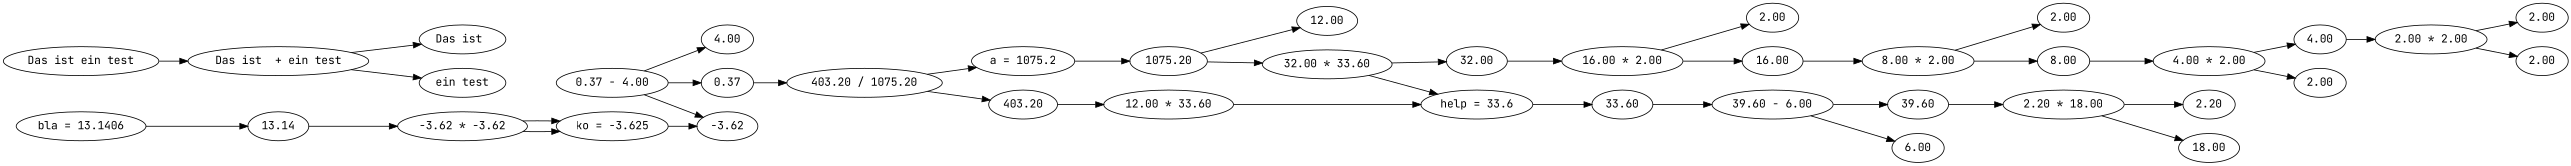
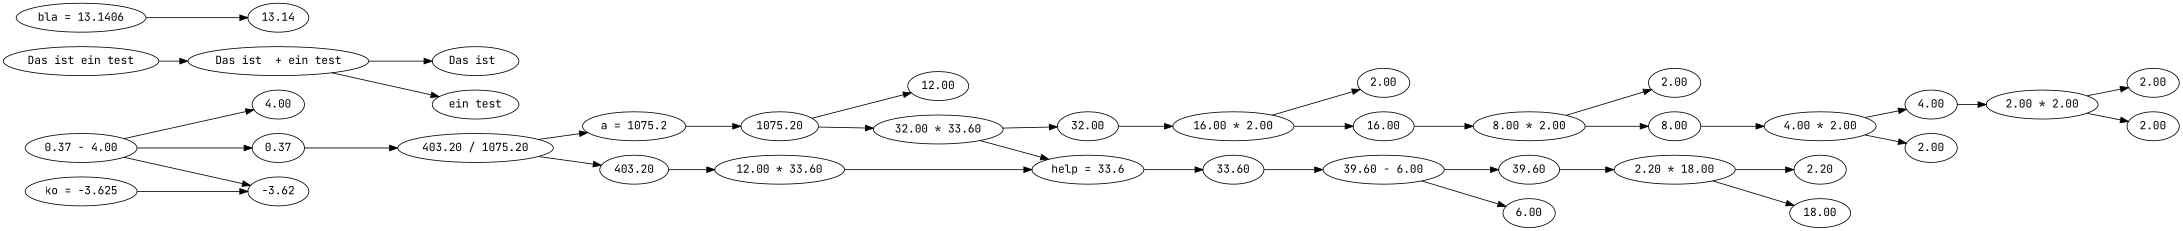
node "-3.62 * -3.62": removed
